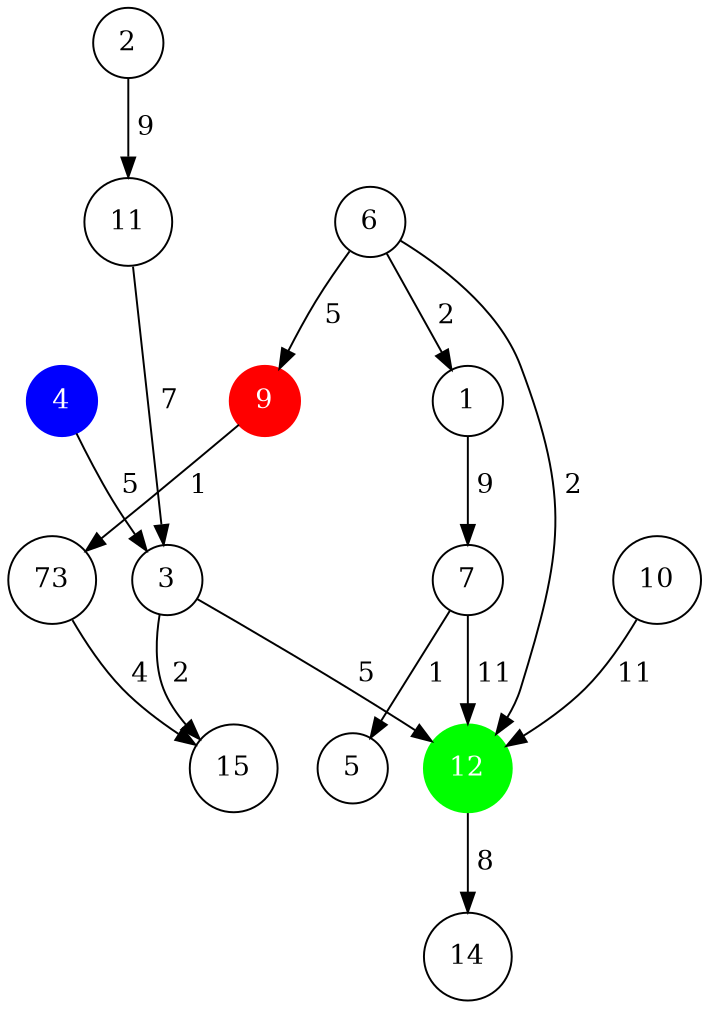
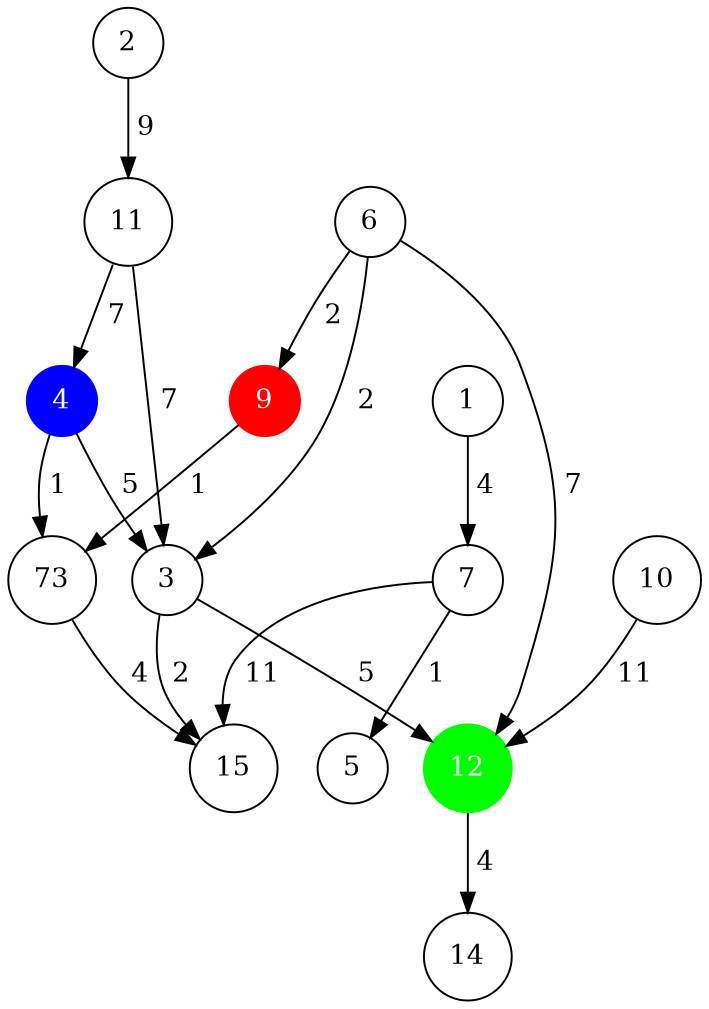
edge "6" -> "1": now "6" -> "3"
edge "11" -> "4": added, label "7"
edge "6" -> "9": label " 5" -> " 2"
edge "4" -> "73": added, label "1"
edge "1" -> "7": label " 9" -> " 4"
edge "6" -> "12": label " 2" -> " 7"
edge "7" -> "12": now "7" -> "15"
edge "12" -> "14": label " 8" -> " 4"
